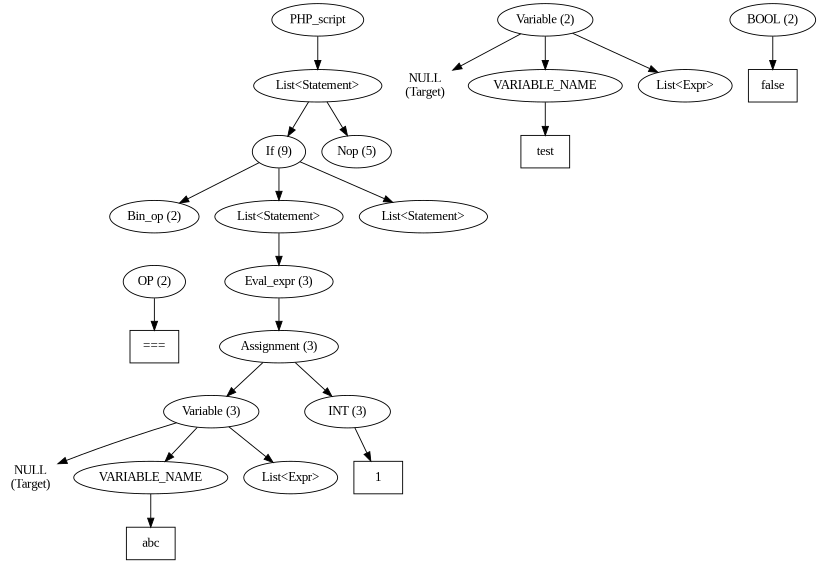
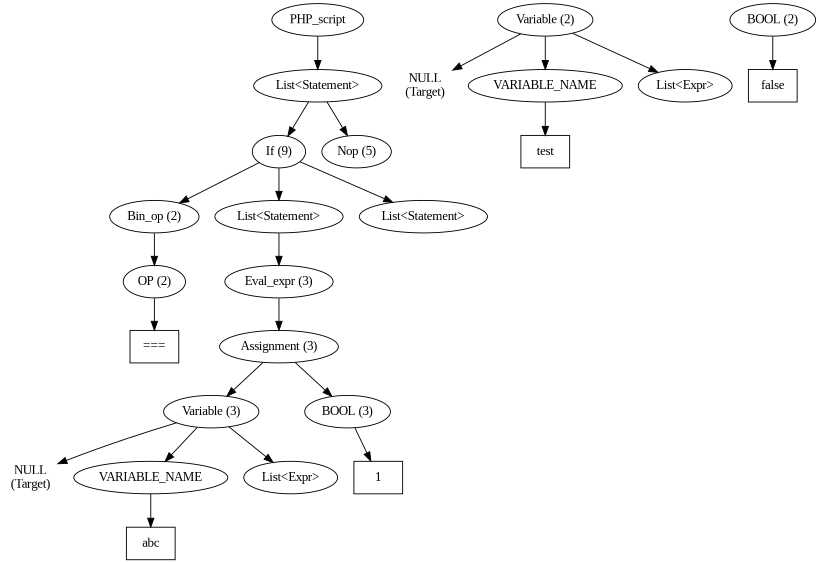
edge "Bin_op (2)" -> "OP (2)": added
node "INT (3)": label "INT (3)" -> "BOOL (3)"
